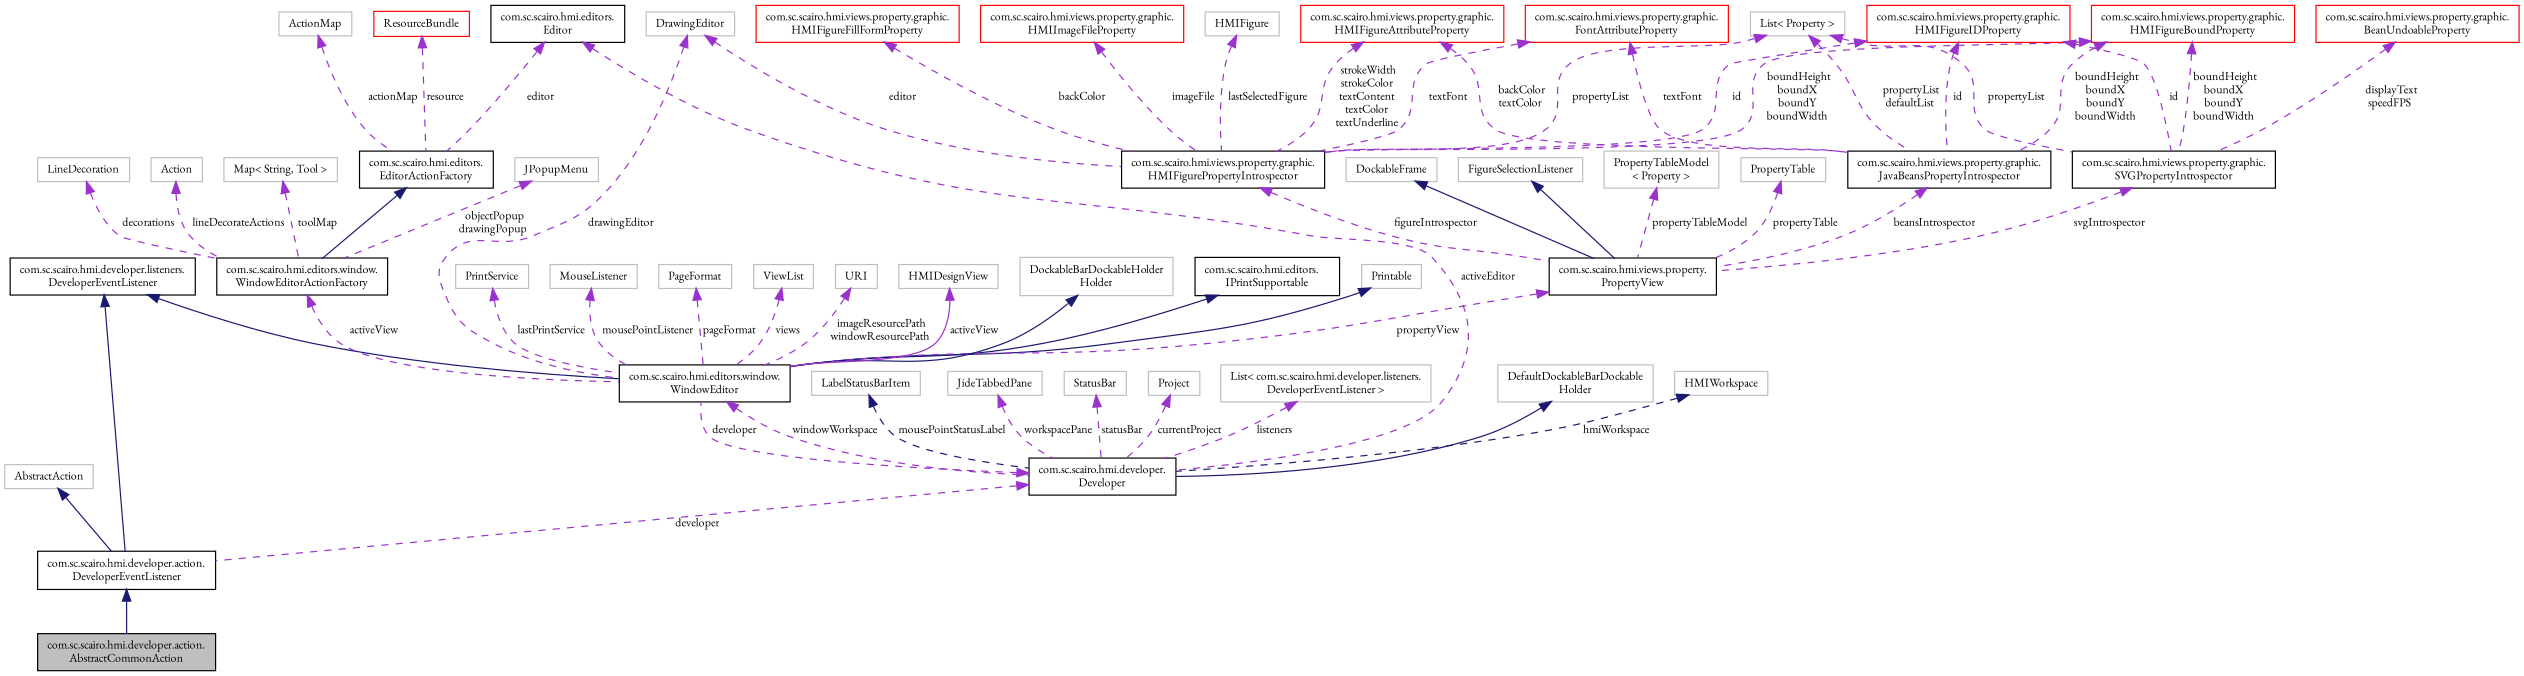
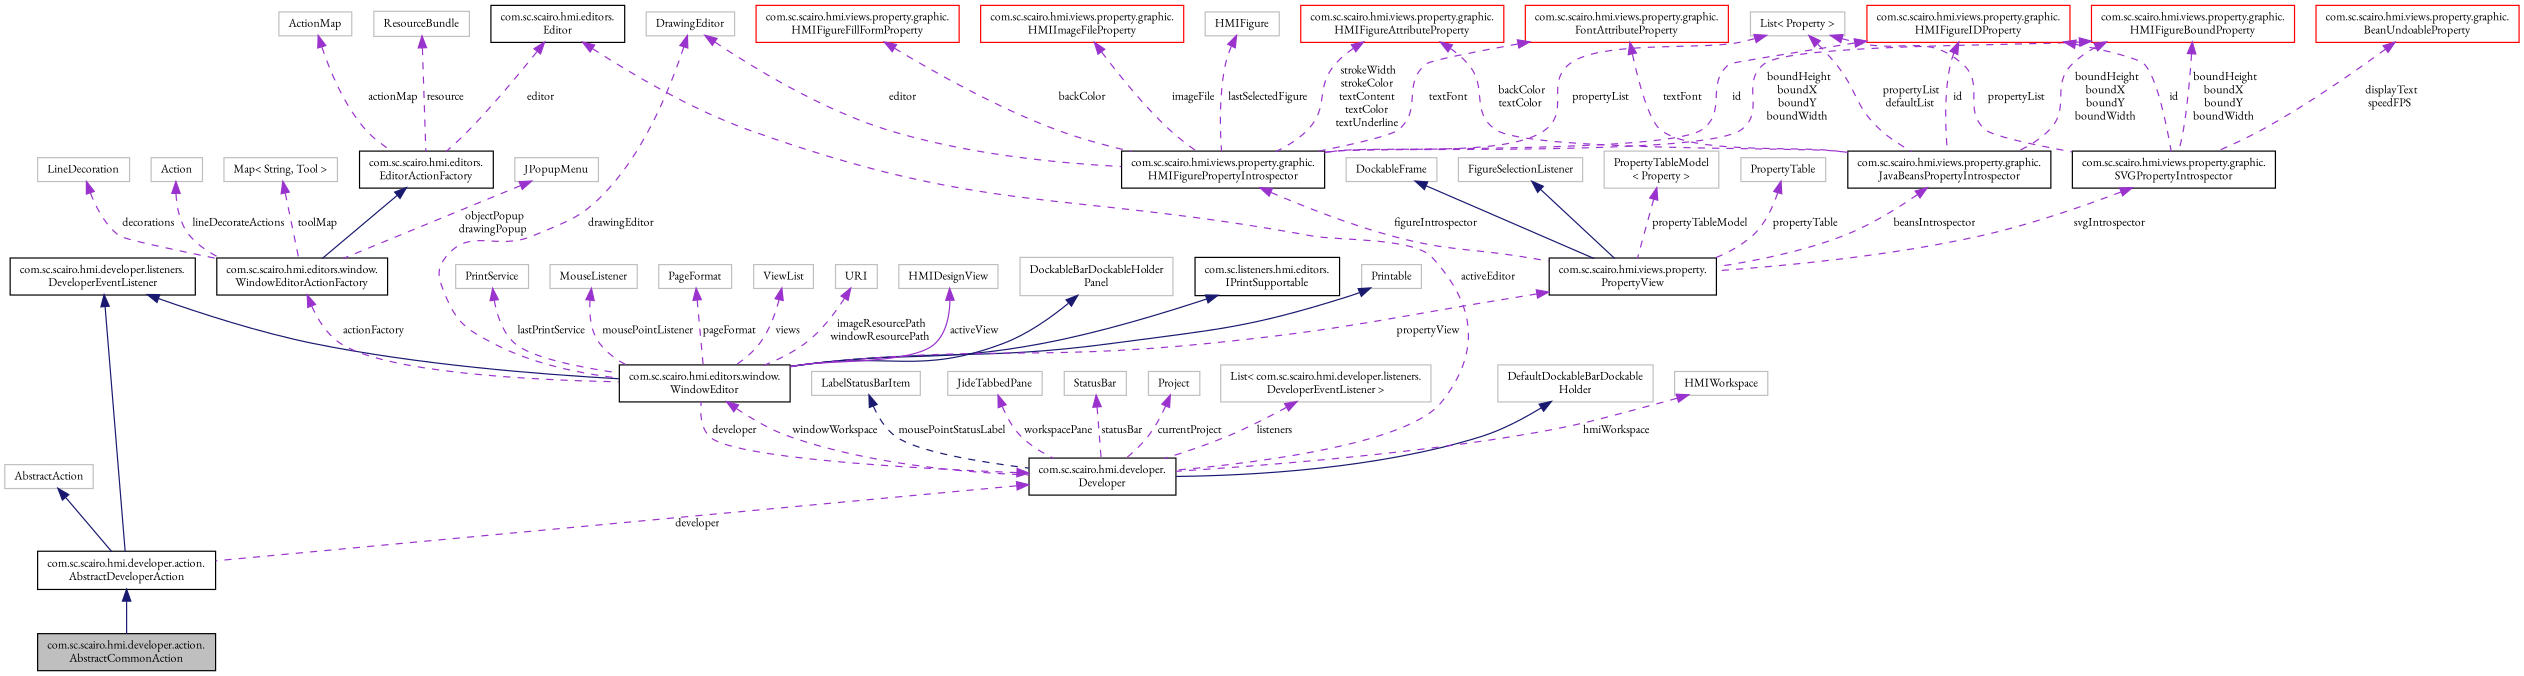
node "ResourceBundle": color red -> grey75
node "DockableBarDockableHolder Holder": label "DockableBarDockableHolder Holder" -> "DockableBarDockableHolder Panel"
node "com.sc.scairo.hmi.editors. IPrintSupportable": label "com.sc.scairo.hmi.editors. IPrintSupportable" -> "com.sc.listeners.hmi.editors. IPrintSupportable"
edge "com.sc.scairo.hmi.editors.window. WindowEditor" -> "com.sc.scairo.hmi.editors.window. WindowEditorActionFactory": label " activeView" -> " actionFactory"
edge "com.sc.scairo.hmi.developer. Developer" -> "HMIWorkspace": color midnightblue -> darkorchid3
node "com.sc.scairo.hmi.developer.action. DeveloperEventListener": label "com.sc.scairo.hmi.developer.action. DeveloperEventListener" -> "com.sc.scairo.hmi.developer.action. AbstractDeveloperAction"
